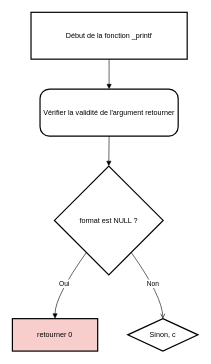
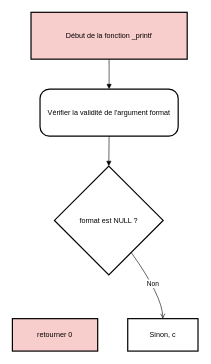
node "Début de la fonction _printf": fillcolor #ffffff -> #f8cecc
node "Vérifier la validité de l'argument retourner": label "Vérifier la validité de l'argument retourner" -> "Vérifier la validité de l'argument format"
edge "format est NULL ?" -> "retourner 0": removed, label "Oui"
node "Sinon, c": shape diamond -> rectangle
